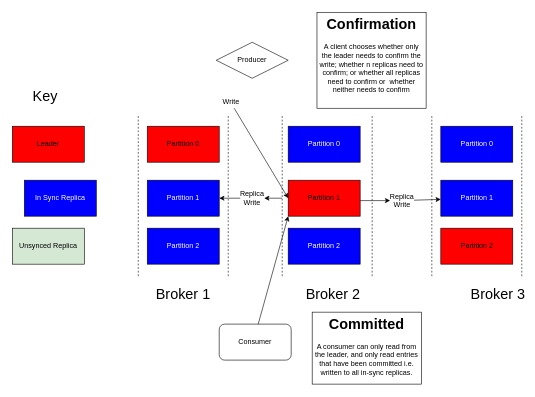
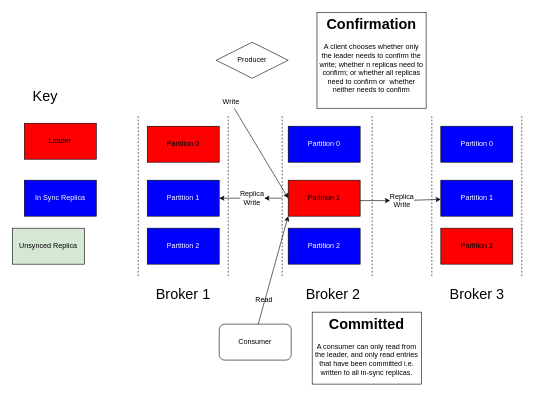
node "Leader": moved (48, 144) -> (60, 141)
node "Broker 3": moved (498, 294) -> (477, 294)
node "Read": added
